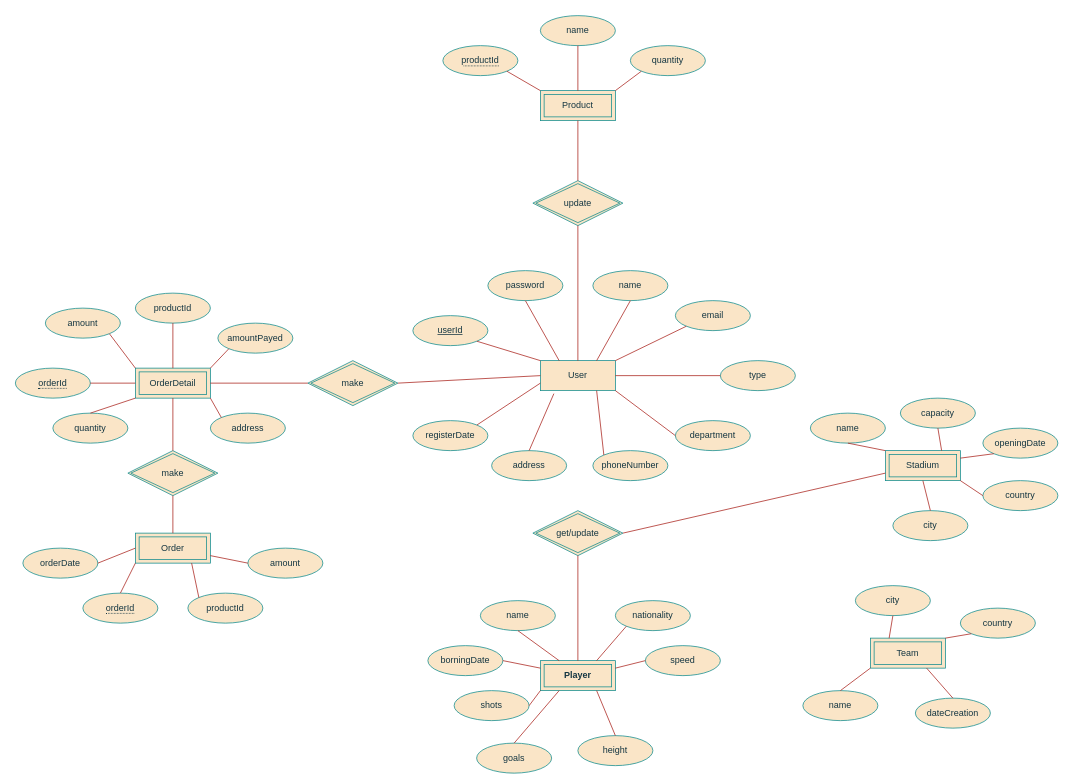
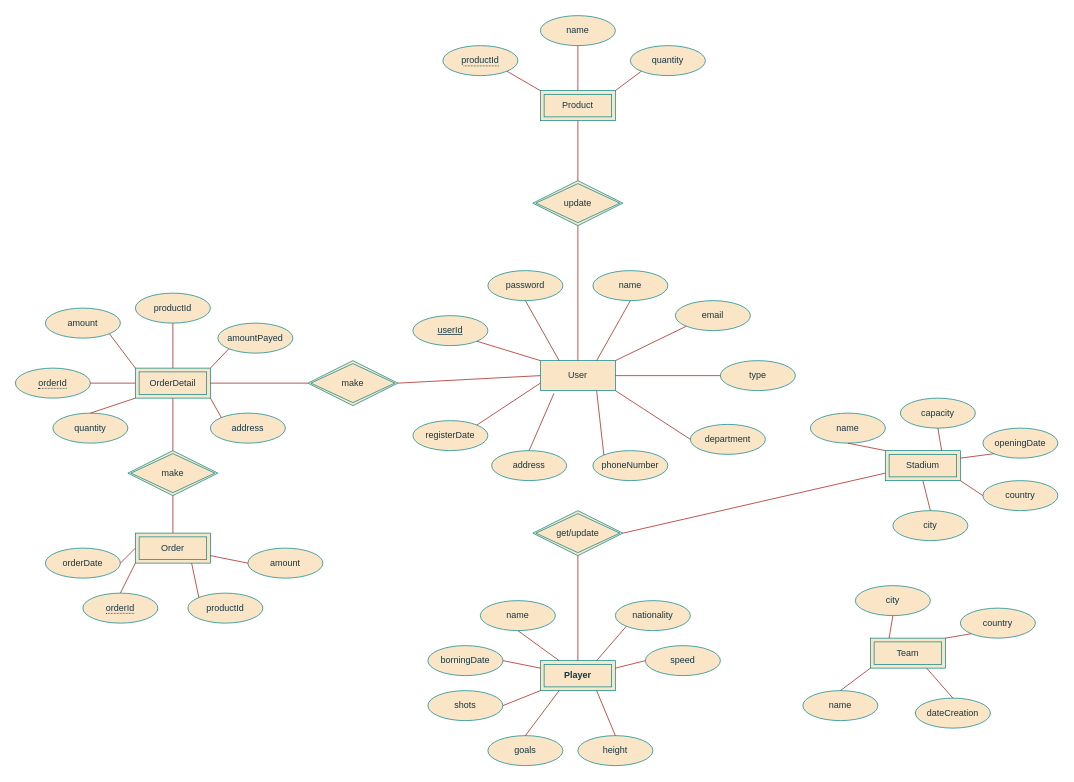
node "department": moved (713, 435) -> (728, 439)
node "orderDate": moved (60, 563) -> (83, 563)
node "shots": moved (492, 705) -> (465, 705)
node "goals": moved (514, 758) -> (525, 750)
